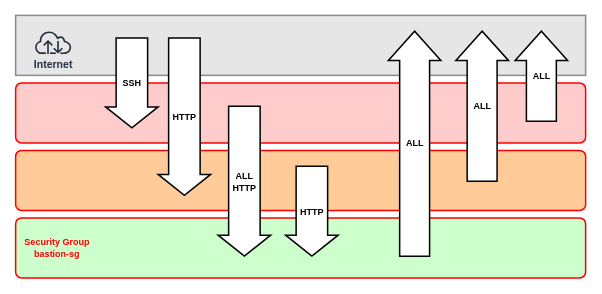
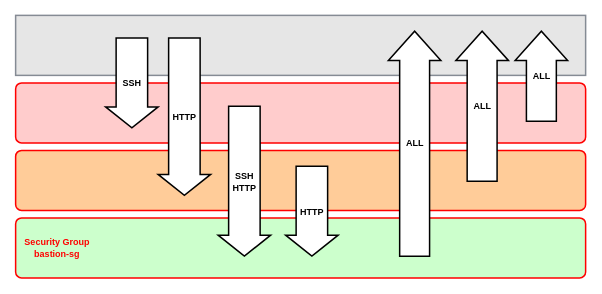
node "Internet": removed
node "ALL HTTP": label "ALL HTTP" -> "SSH HTTP"
